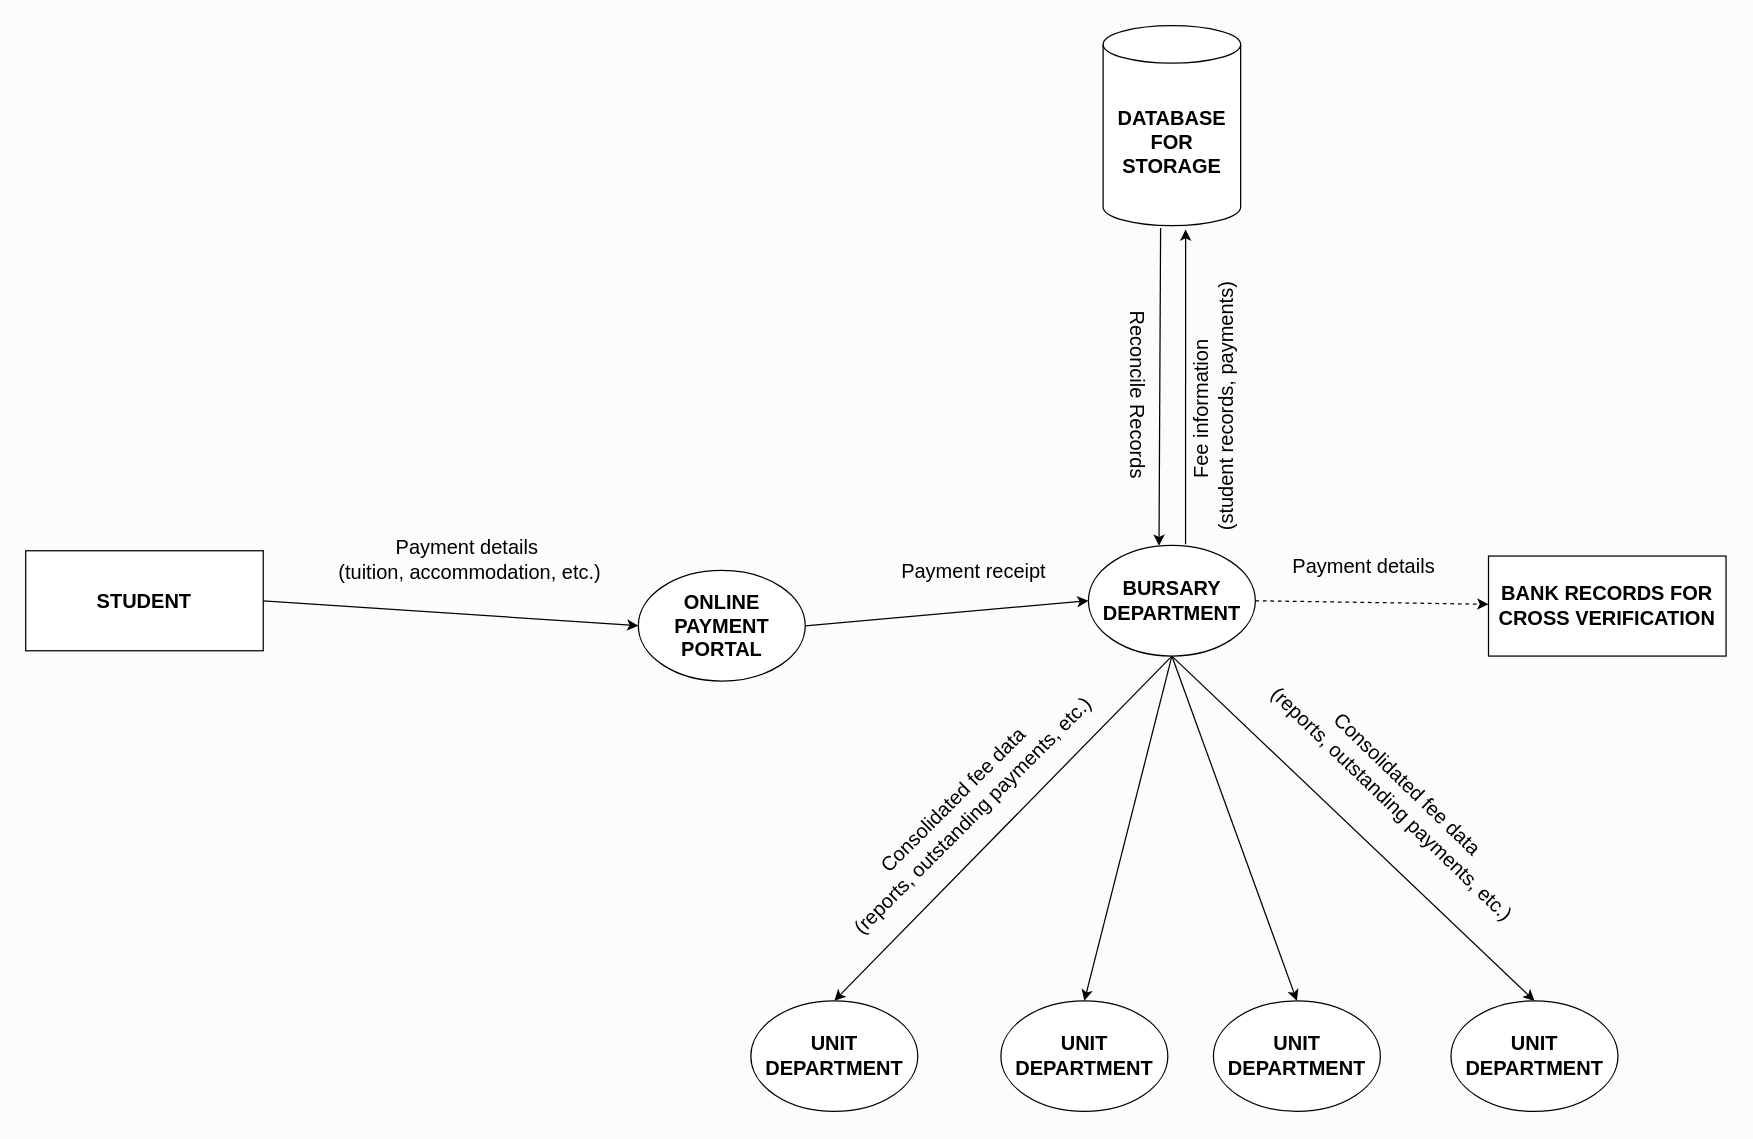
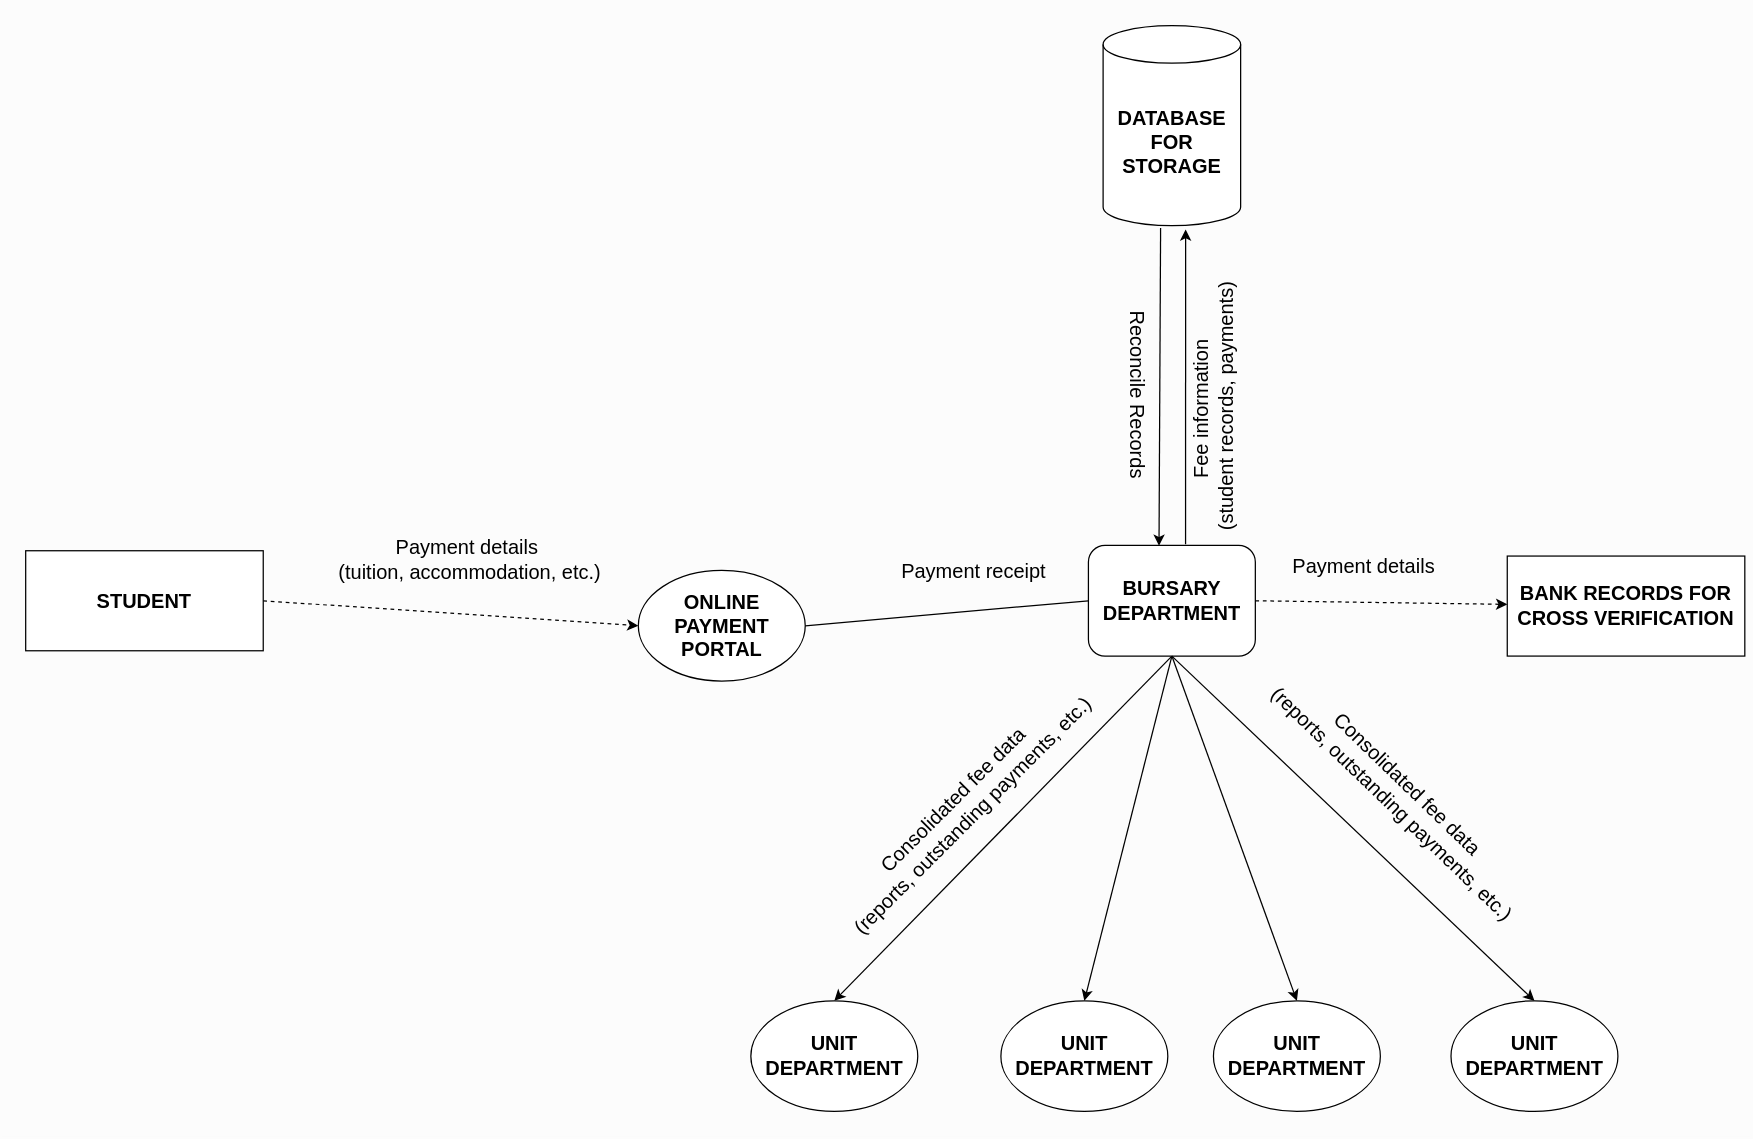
node "BURSARY DEPARTMENT": shape ellipse -> rounded rectangle
edge "ONLINE PAYMENT PORTAL" -> "BURSARY DEPARTMENT": arrowhead classic -> none
node "BANK RECORDS FOR CROSS VERIFICATION": moved (1607, 606) -> (1626, 606)
edge "STUDENT" -> "ONLINE PAYMENT PORTAL": style solid -> dashed
